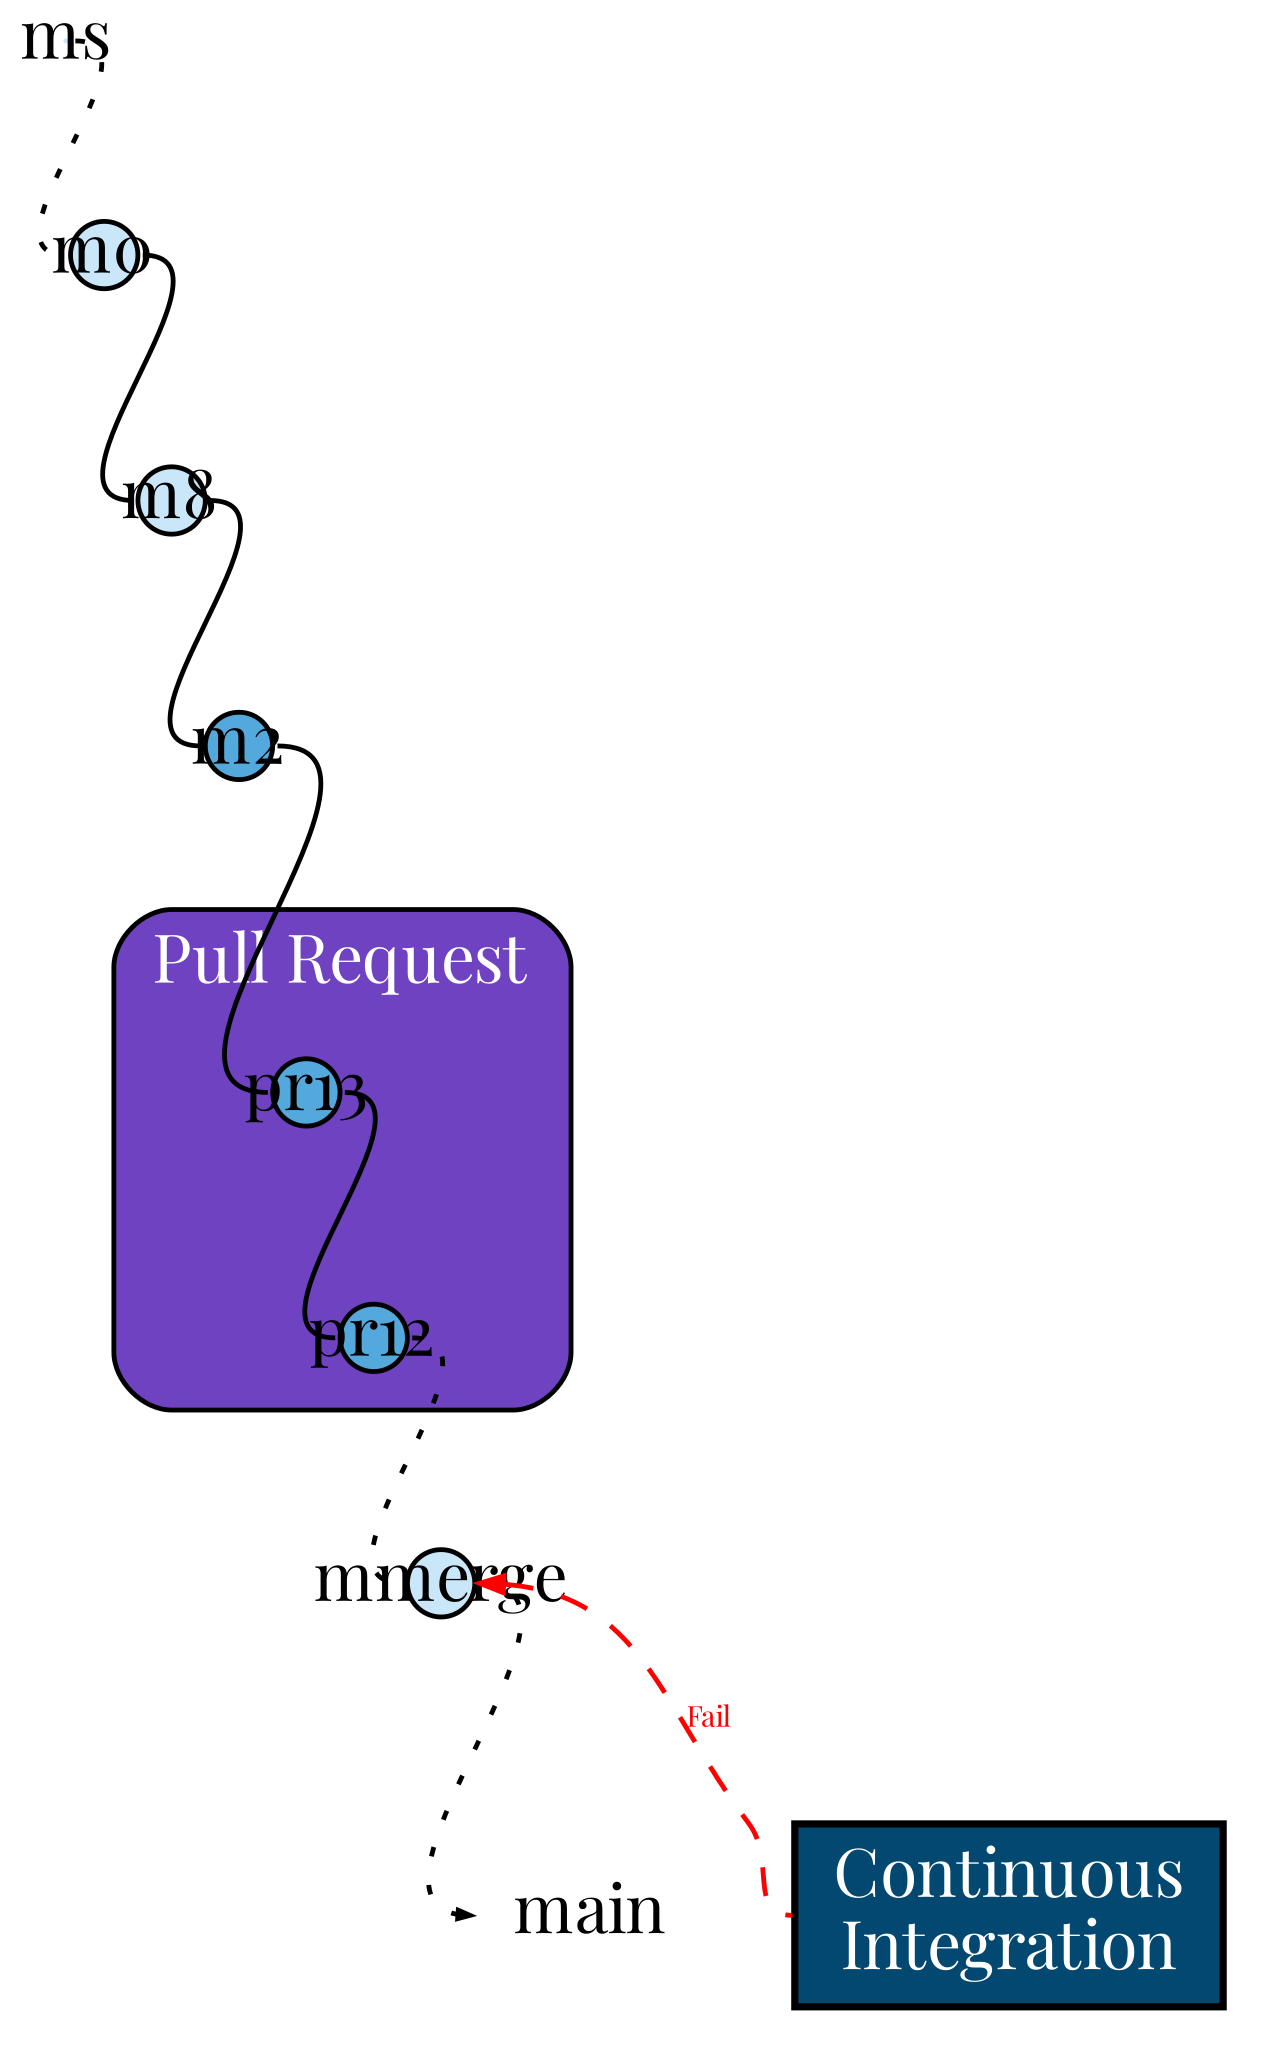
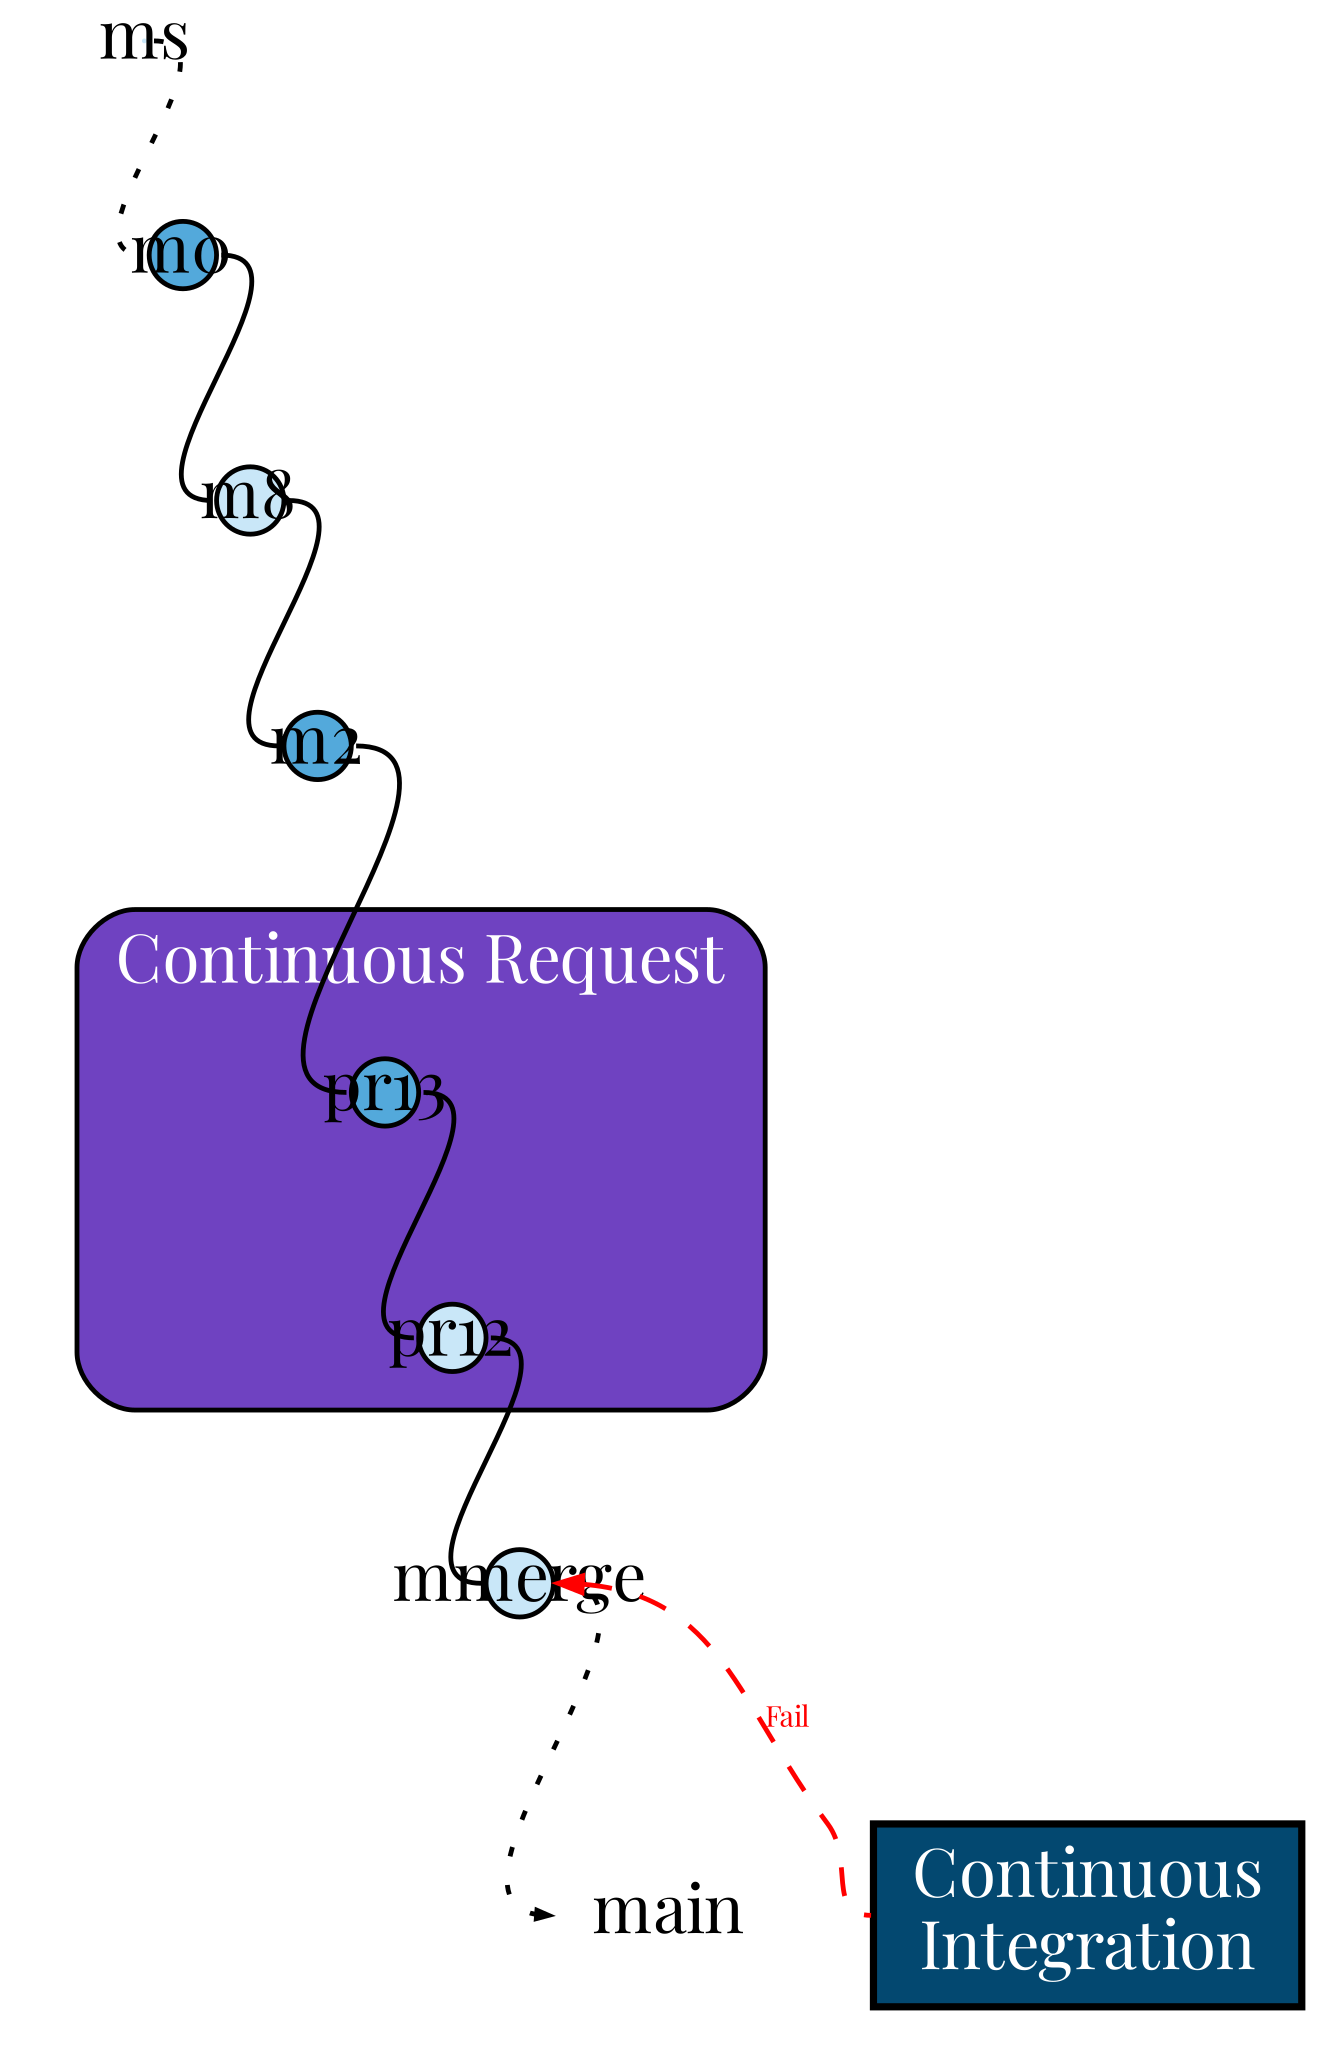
node "m0": fillcolor #c9e7f8 -> #53a9db
cluster "Pull Request": label "Pull Request" -> "Continuous Request"
node "pr12": fillcolor #53a9db -> #c9e7f8
edge "pr12" -- "mmerge": style dotted -> solid
